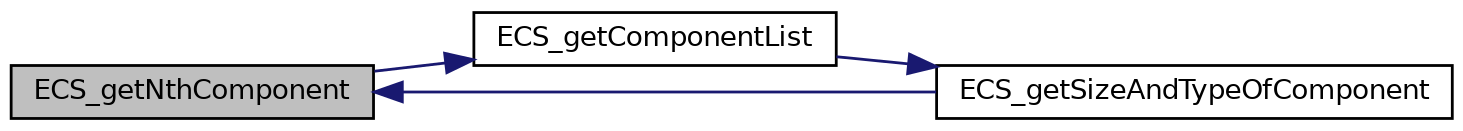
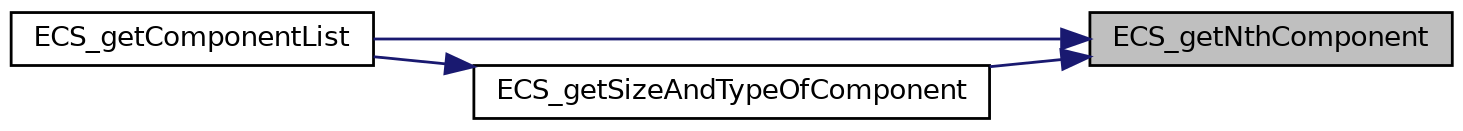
edge "ECS_getNthComponent" -> "ECS_getComponentList": reversed
